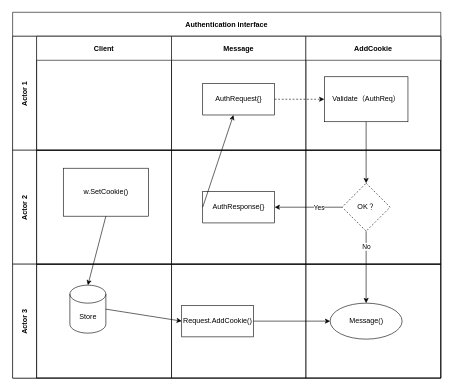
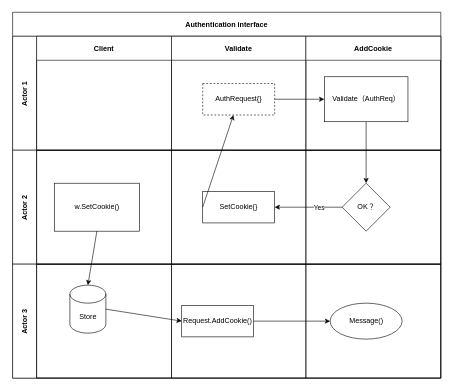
node "Message": label "Message" -> "Validate"
node "AuthRequest{}": style solid -> dashed
edge "AuthRequest{}" -> "Validate（AuthReq）": style dashed -> solid
node "w.SetCookie()": moved (106, 192) -> (97, 207)
node "AuthResponse{}": label "AuthResponse{}" -> "SetCookie{}"
node "OK？": style dashed -> solid
edge "OK？" -> "Message()": removed, label "No"
